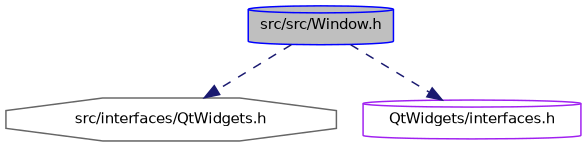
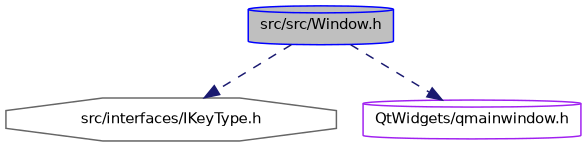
node "src/interfaces/QtWidgets.h": label "src/interfaces/QtWidgets.h" -> "src/interfaces/IKeyType.h"
node "QtWidgets/interfaces.h": label "QtWidgets/interfaces.h" -> "QtWidgets/qmainwindow.h"
